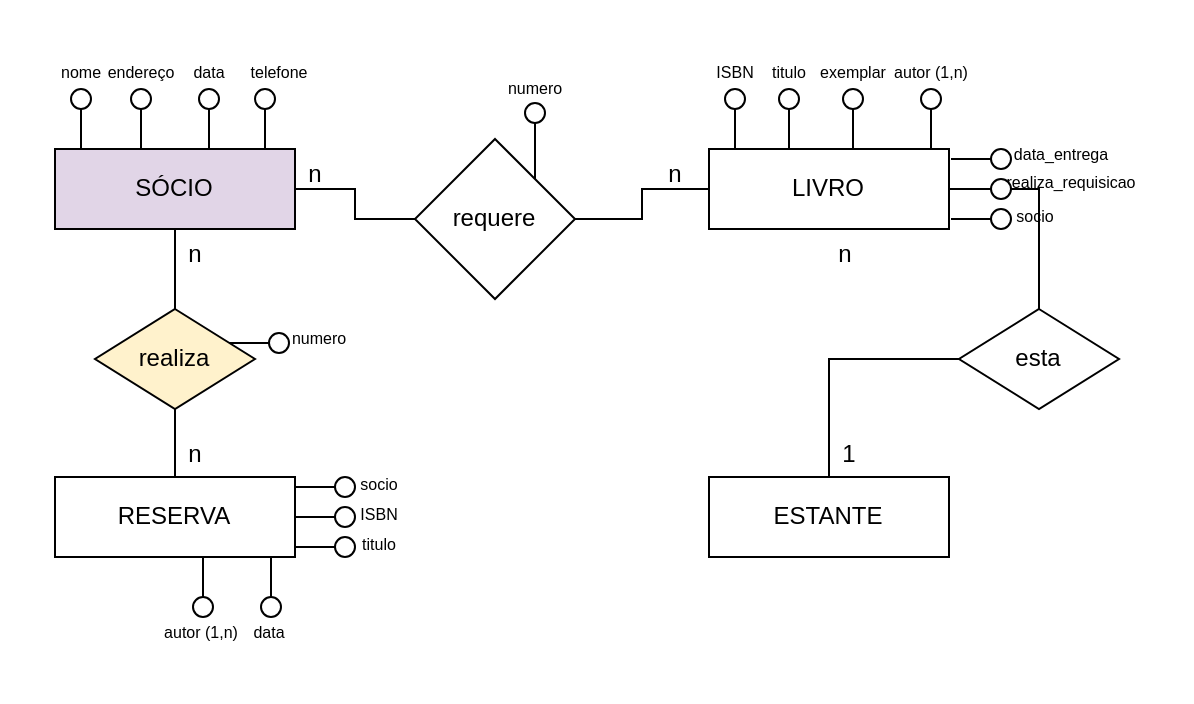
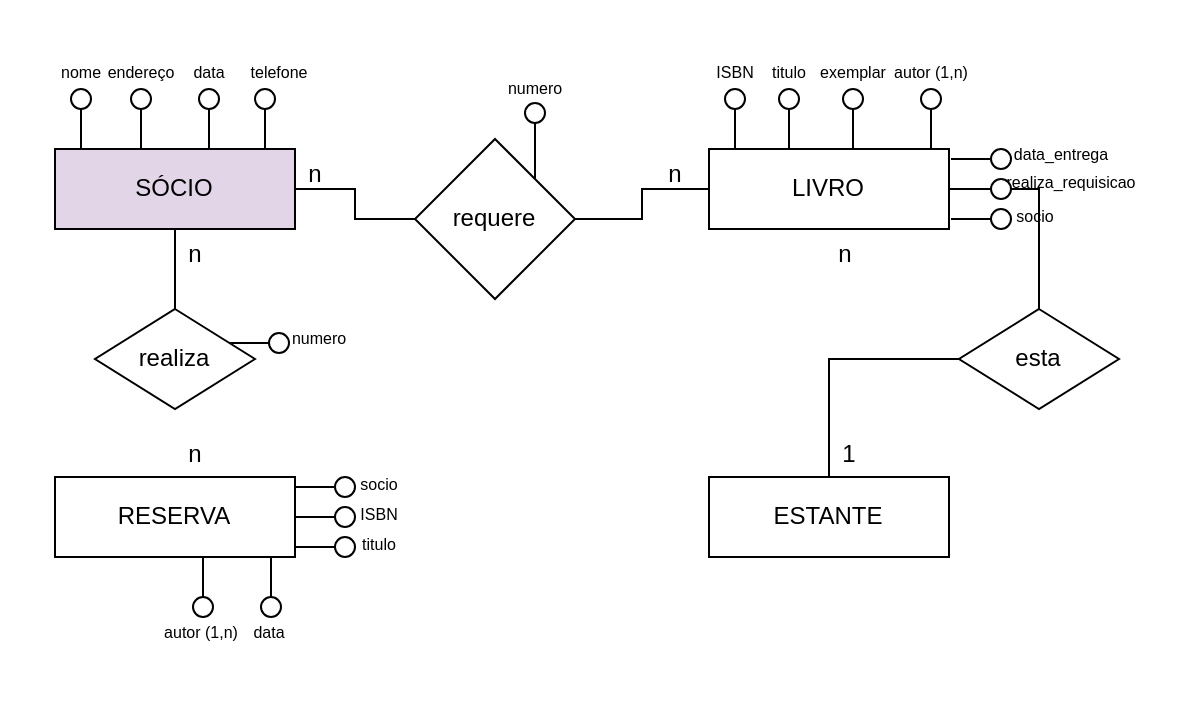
node "realiza": fillcolor #fff2cc -> #ffffff
edge "realiza" -- "RESERVA": removed
